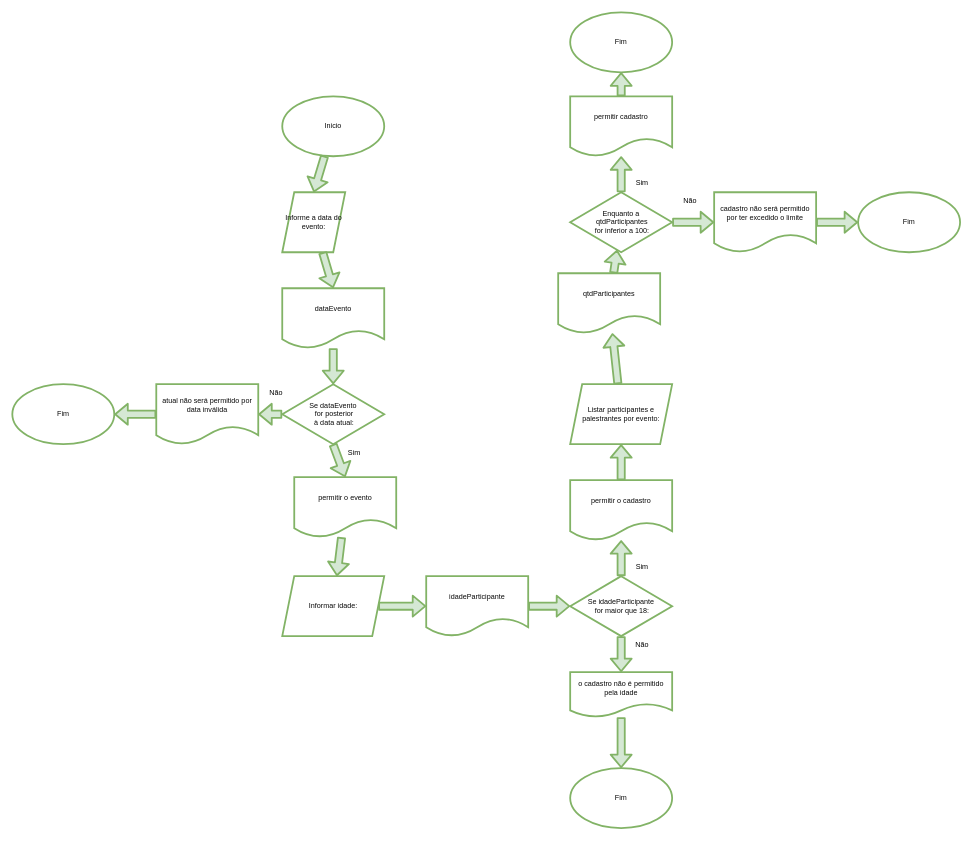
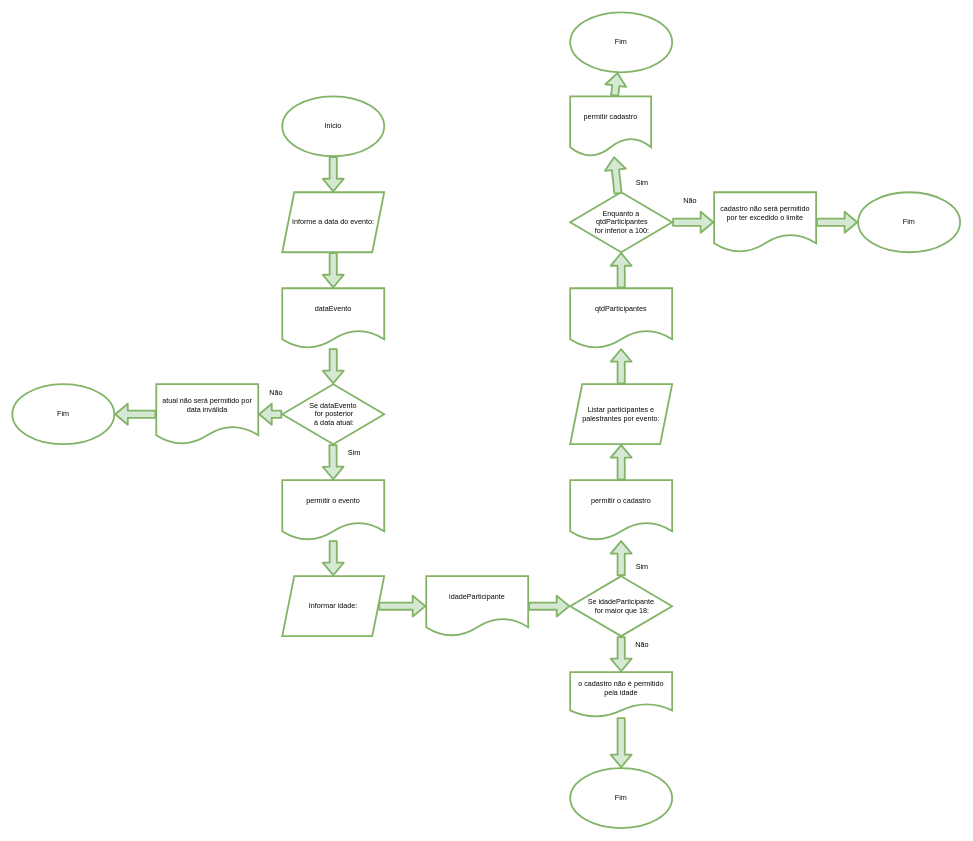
node "permitir cadastro": size 102x60 -> 81x60
node "Informe a data do evento:": size 63x60 -> 102x60
node "qtdParticipantes": moved (609, 303) -> (621, 318)
node "permitir o evento": moved (345, 507) -> (333, 510)
